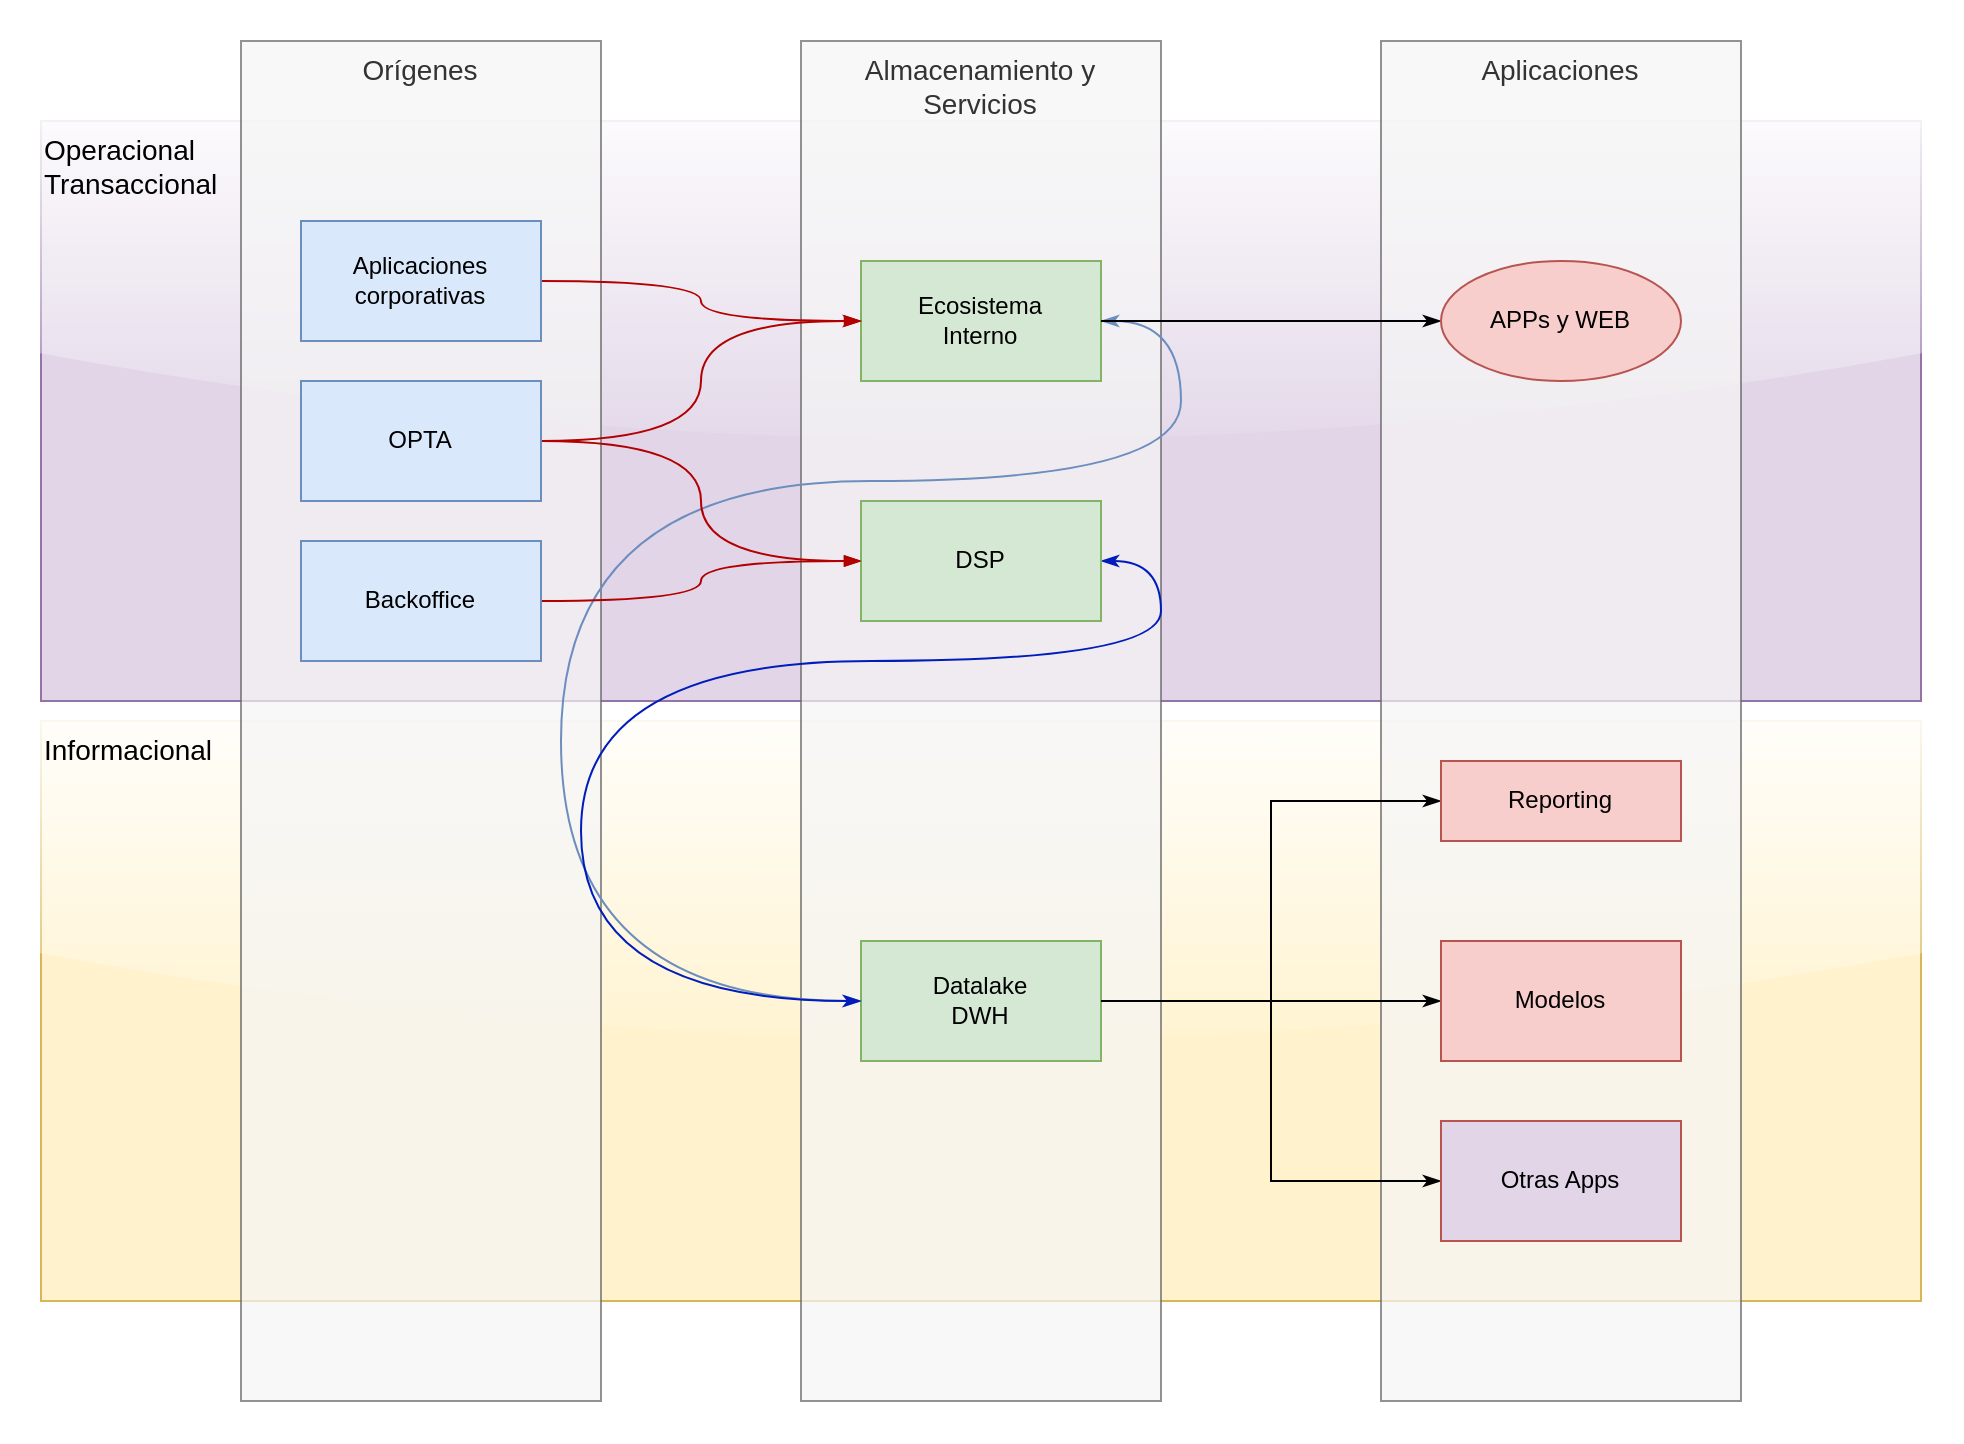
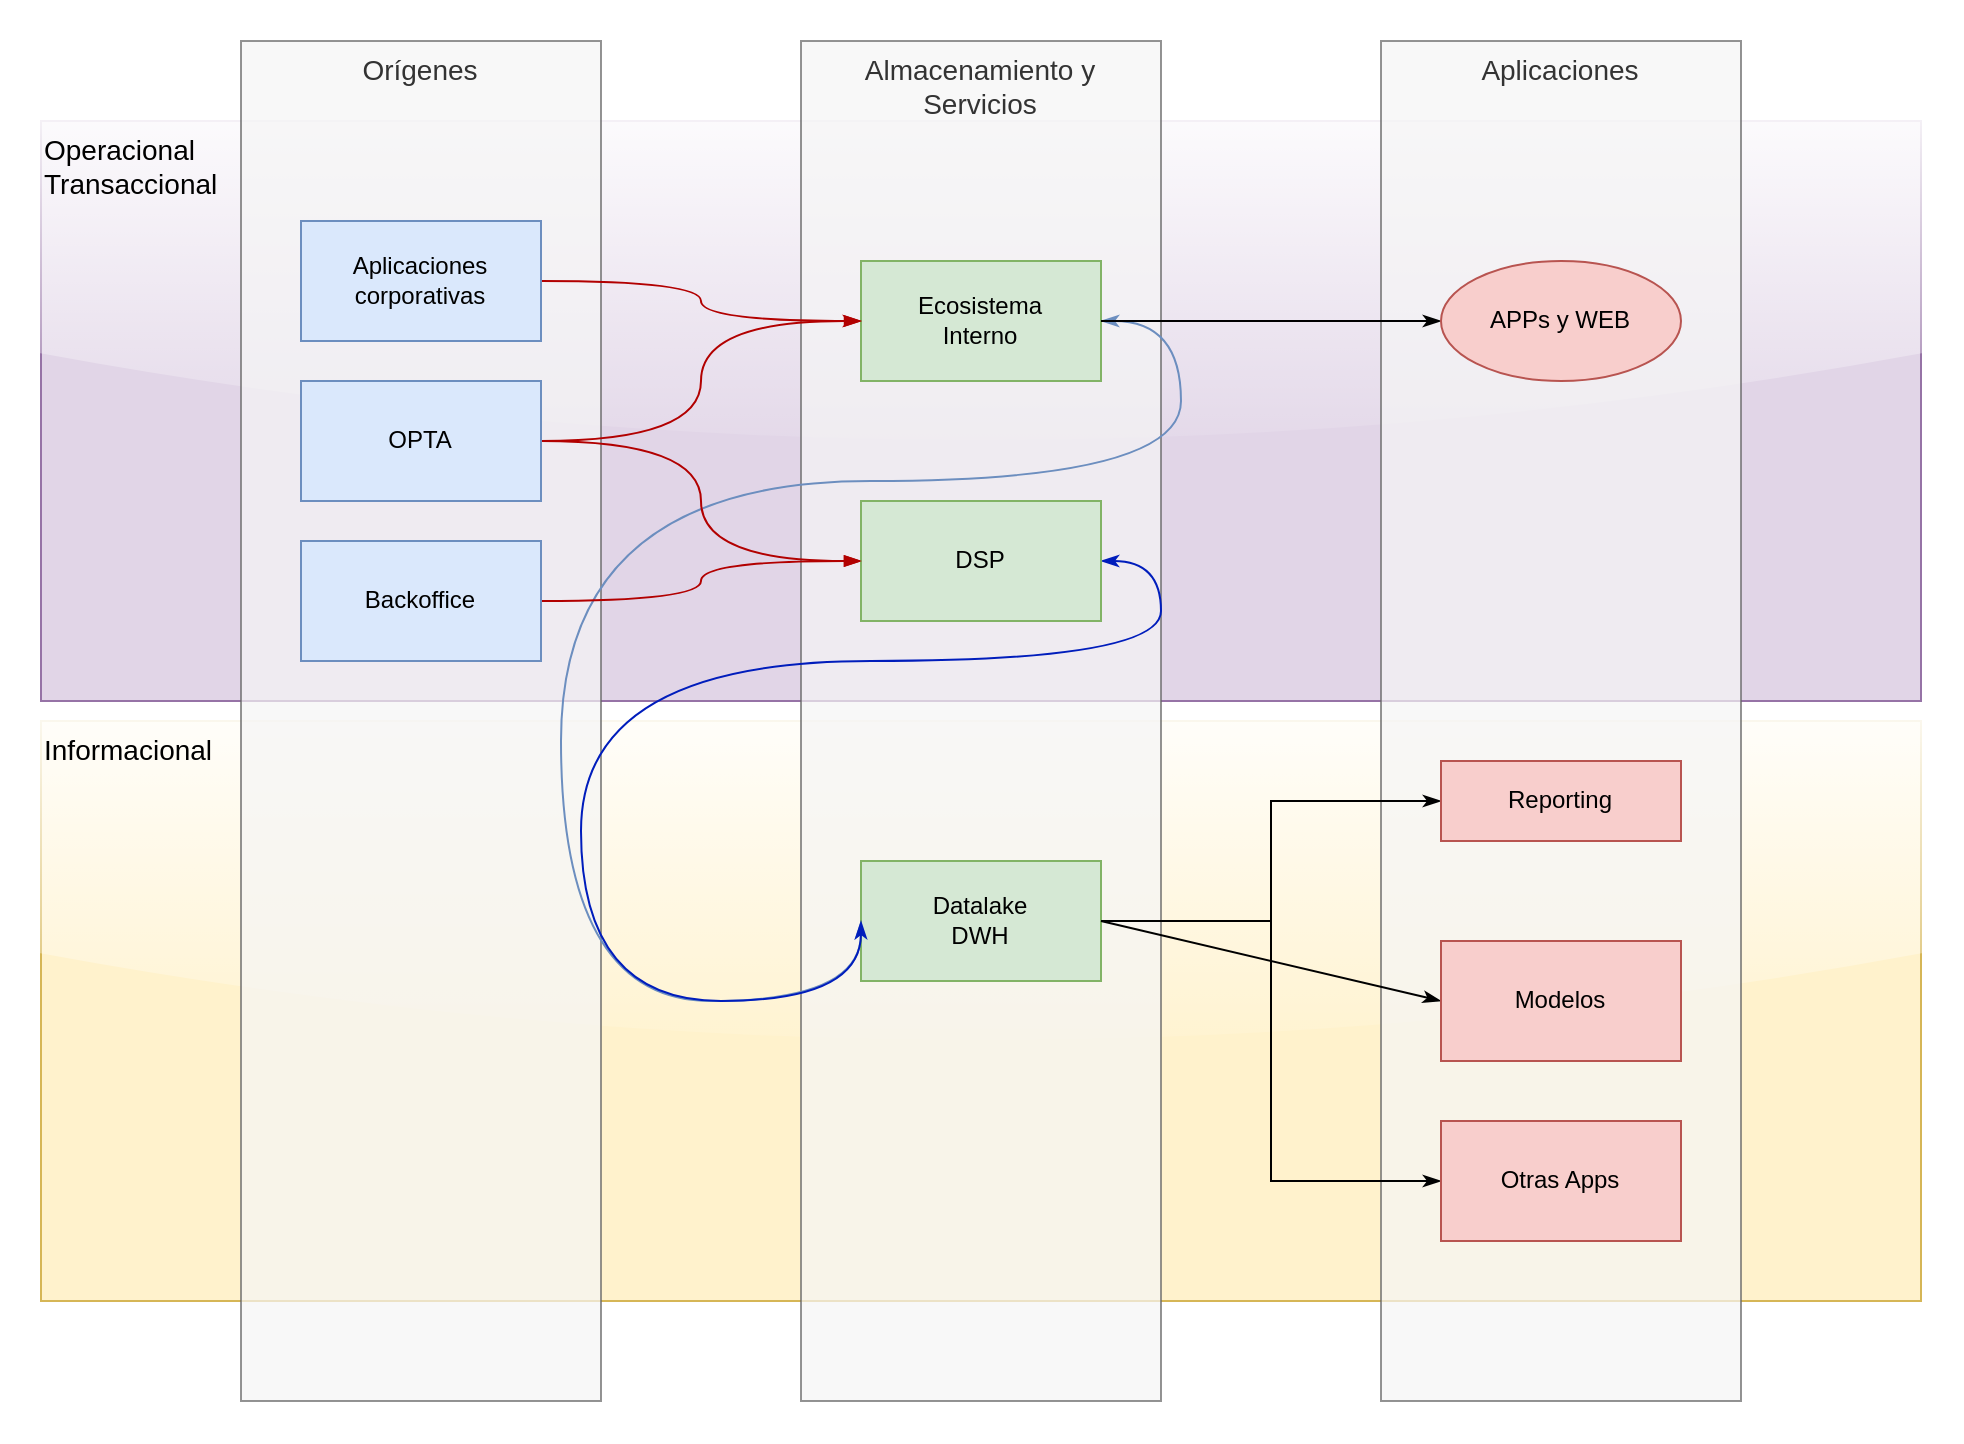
node "Datalake DWH": moved (981, 1001) -> (981, 921)
node "Otras Apps": fillcolor #e1d5e7 -> #f8cecc
